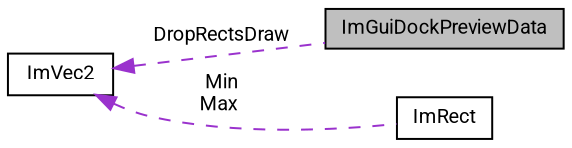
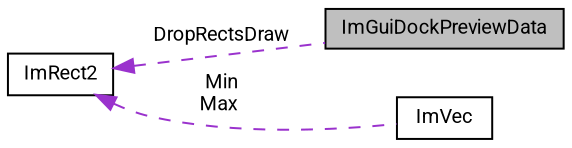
node "ImVec2": label "ImVec2" -> "ImRect2"
node "ImRect": label "ImRect" -> "ImVec"
